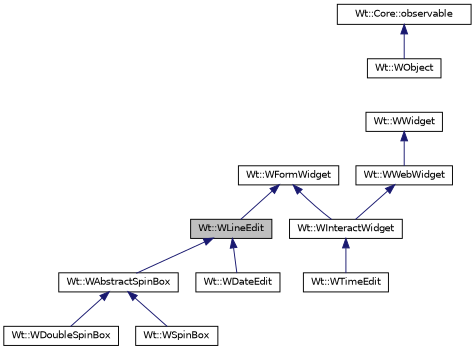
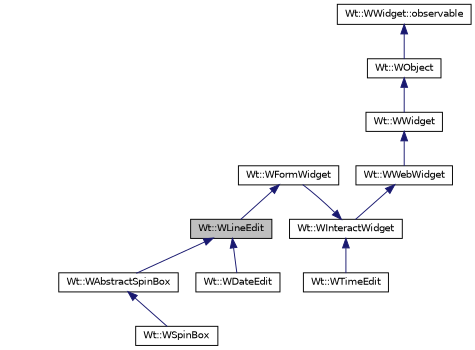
node "Wt::Core::observable": label "Wt::Core::observable" -> "Wt::WWidget::observable"
edge "Wt::WWidget" -> "Wt::WObject": added
edge "Wt::WInteractWidget" -> "Wt::WFormWidget": reversed
node "Wt::WDoubleSpinBox": removed
